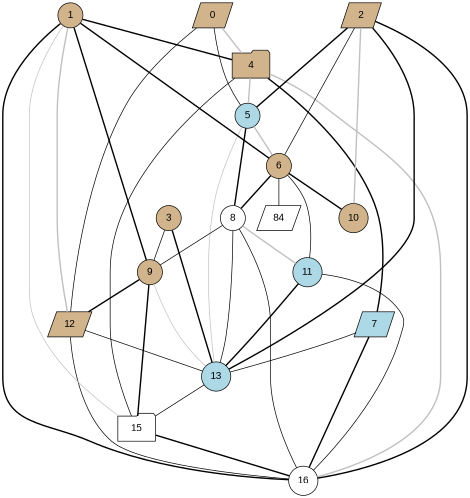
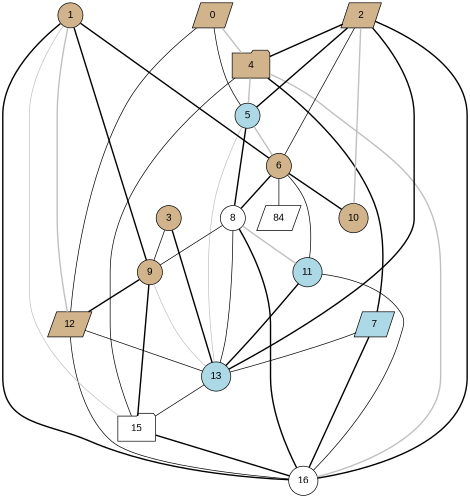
edge "1" -- "4": now "2" -- "4"
edge "8" -- "16": style solid -> bold
